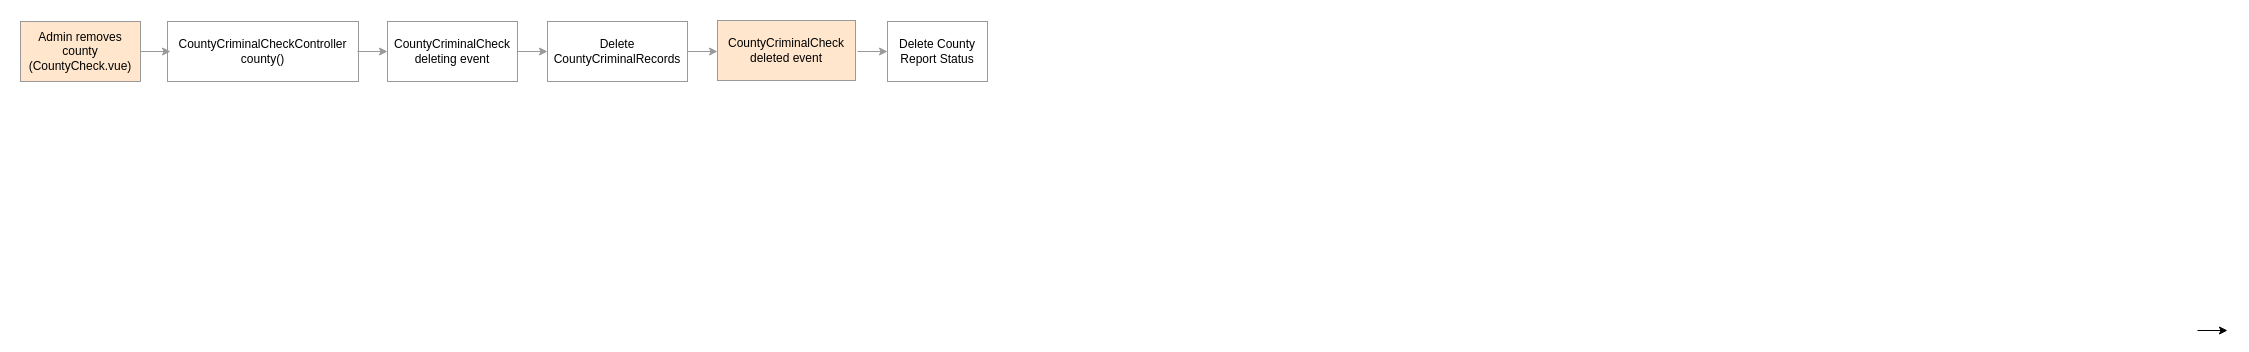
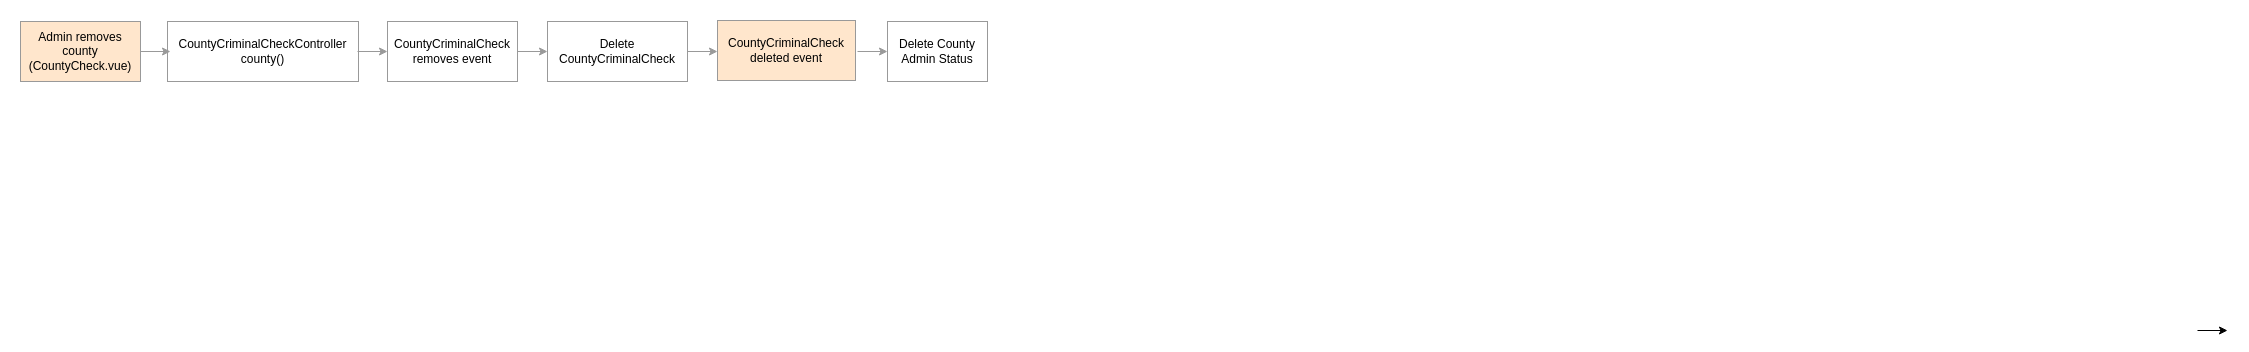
node "CountyCriminalCheck deleting event": label "CountyCriminalCheck deleting event" -> "CountyCriminalCheck removes event"
node "Delete CountyCriminalRecords": label "Delete CountyCriminalRecords" -> "Delete CountyCriminalCheck"
node "Delete County Report Status": label "Delete County Report Status" -> "Delete County Admin Status"
